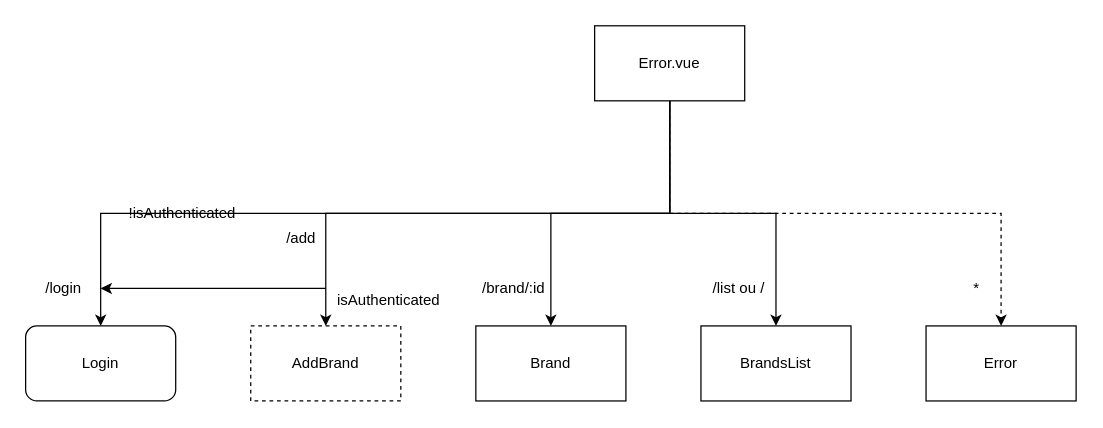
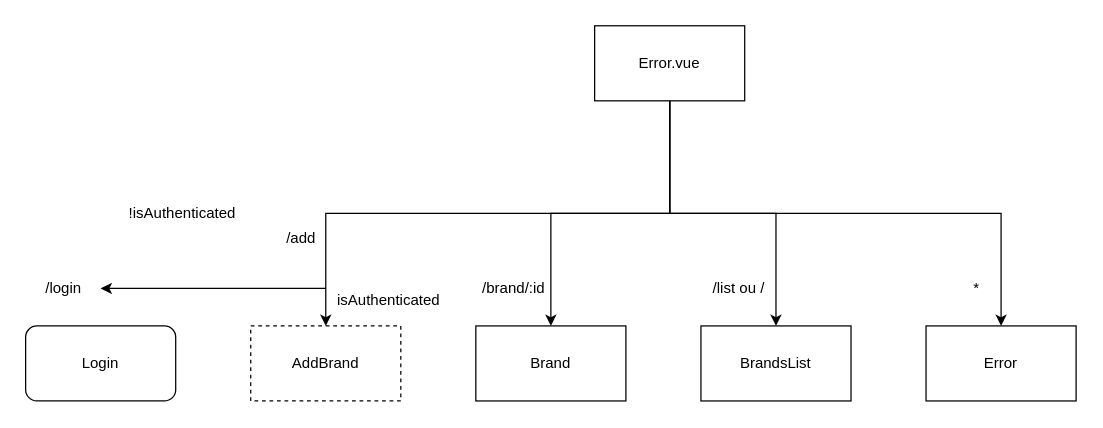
edge "Error.vue" -> "Login": removed
edge "Error.vue" -> "Error": style dashed -> solid
